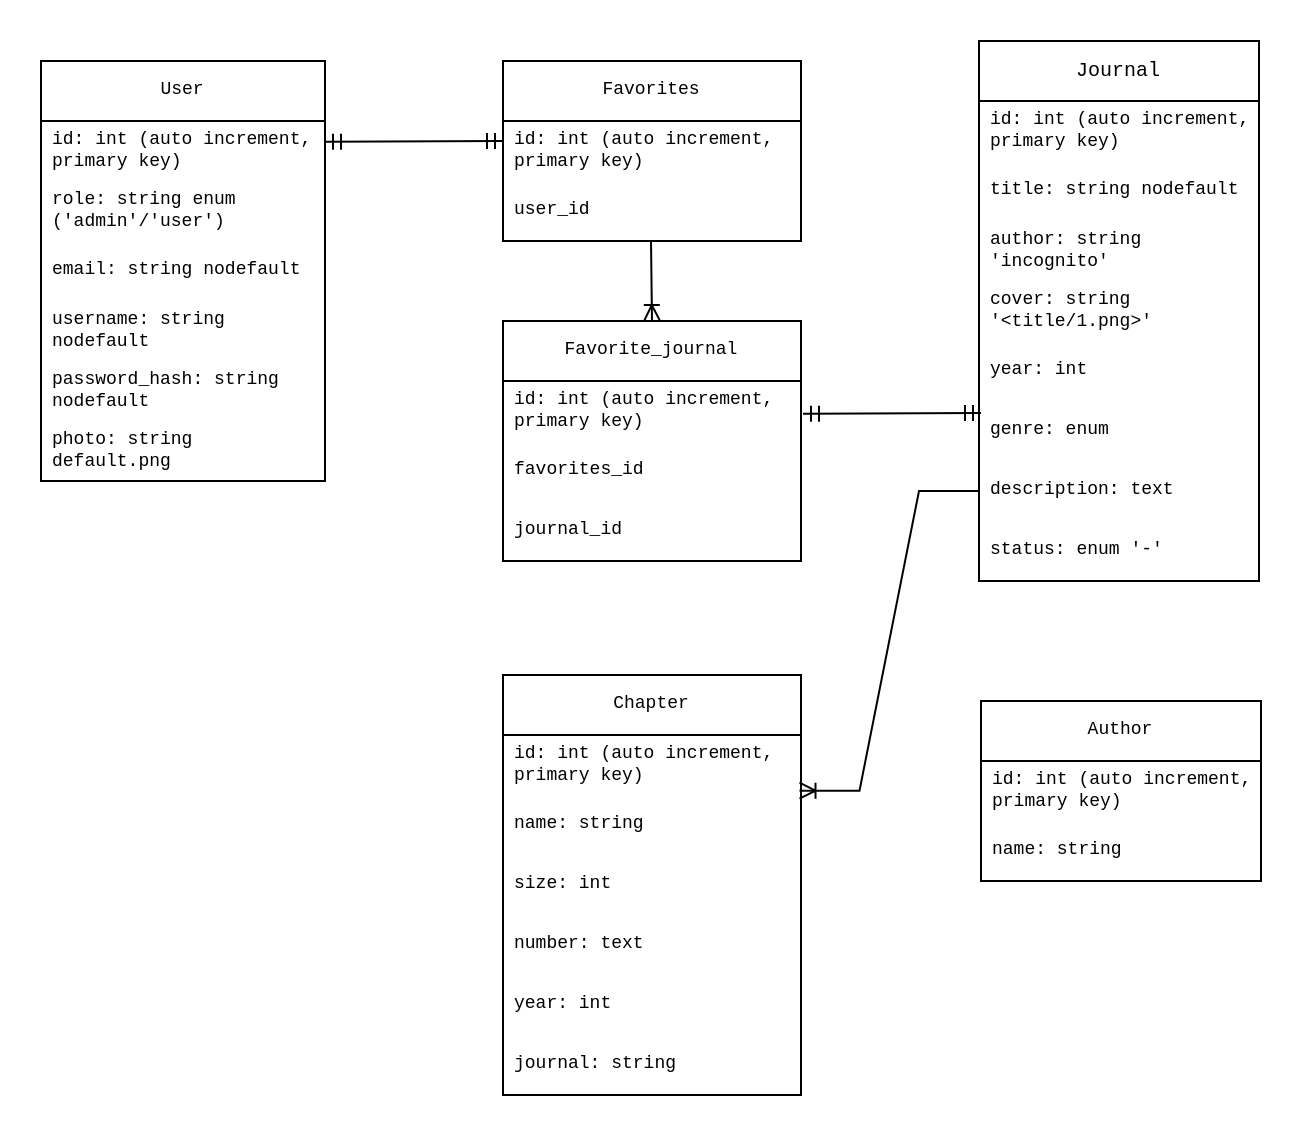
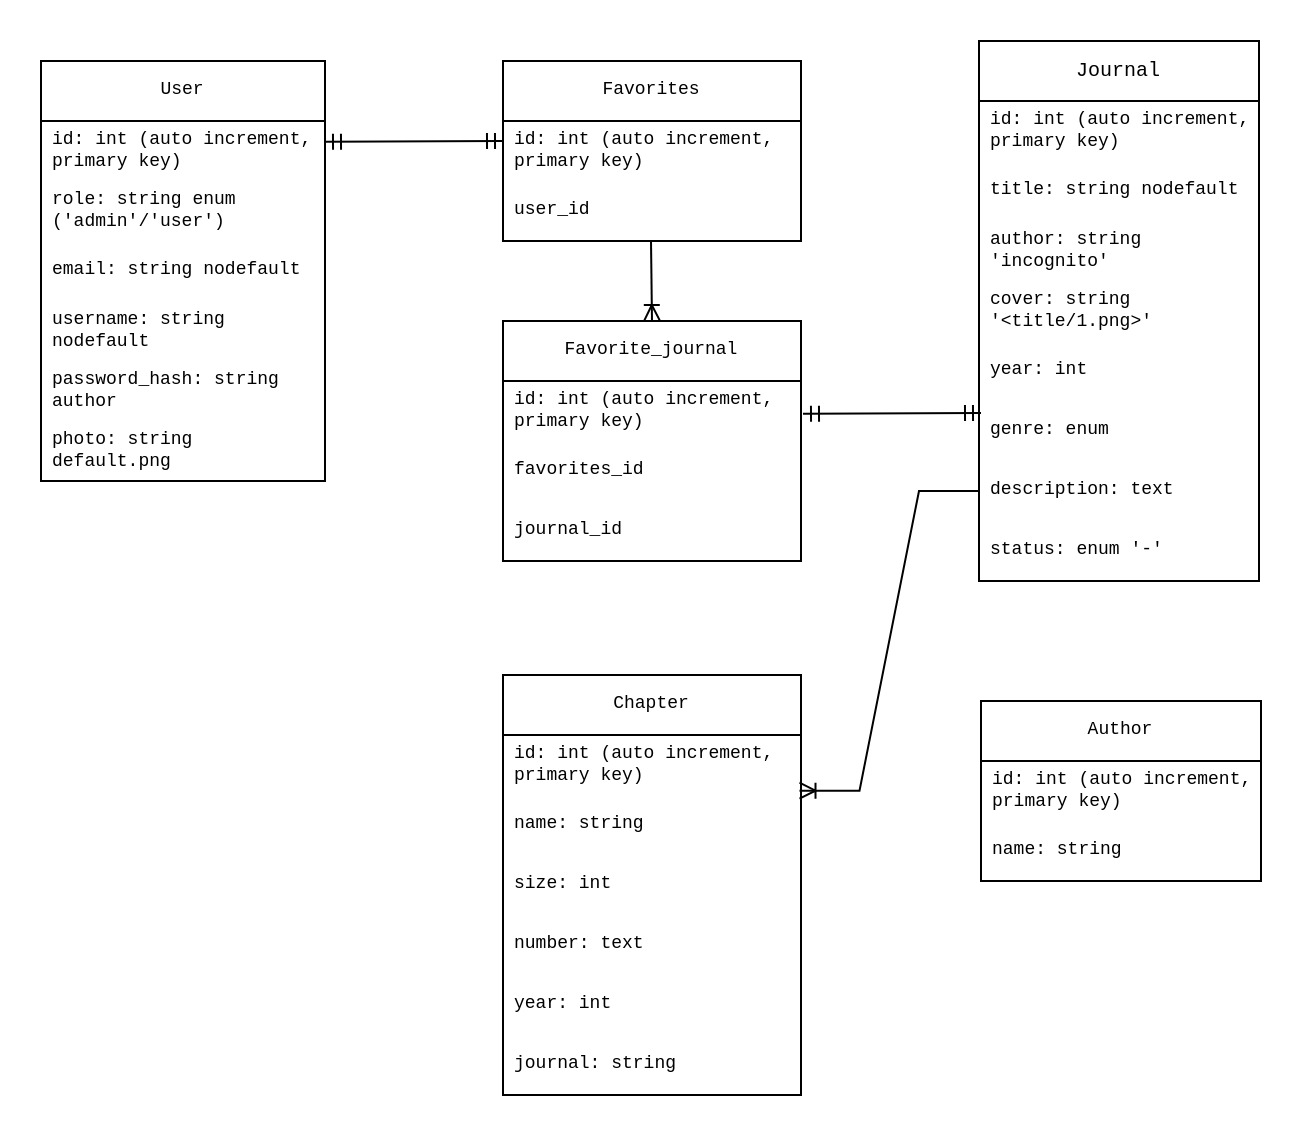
node "password_hash: string nodefault": label "password_hash: string nodefault" -> "password_hash: string author"
